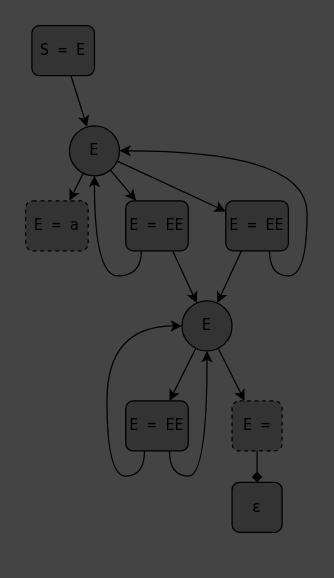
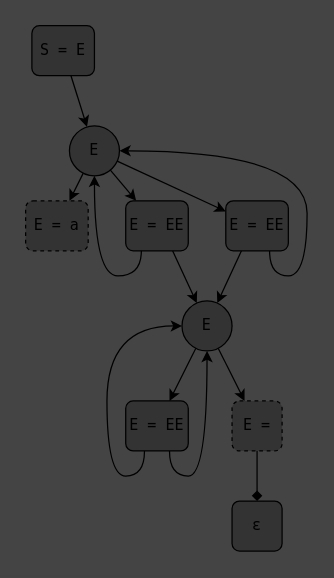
node "ε": moved (257, 507) -> (257, 526)
